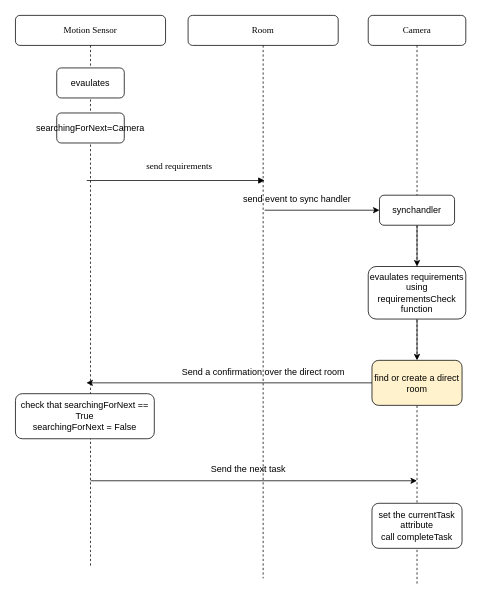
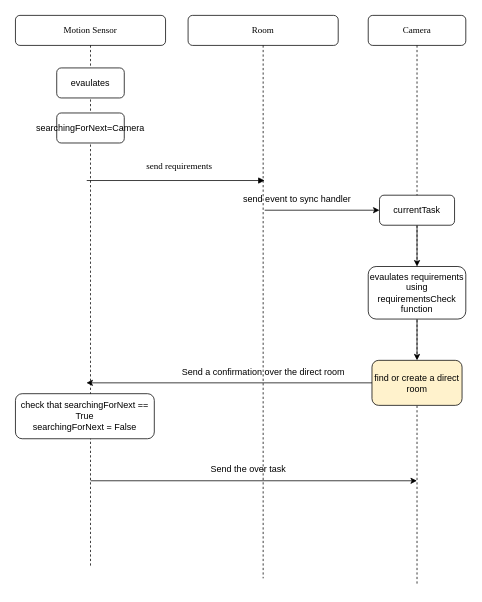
node "synchandler": label "synchandler" -> "currentTask"
node "Send the next task": label "Send the next task" -> "Send the over task"
node "set the currentTask attribute call completeTask": removed
